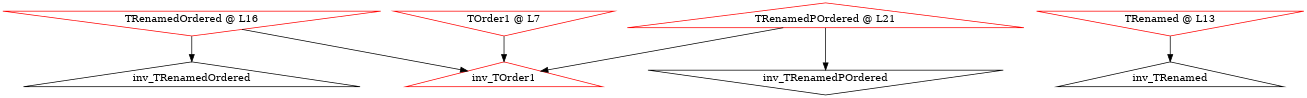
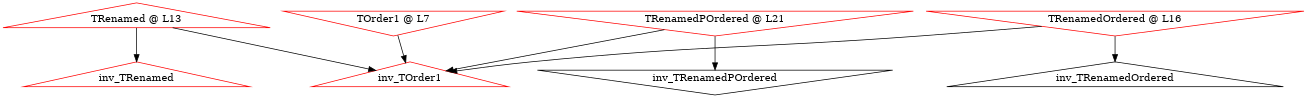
node "TRenamedPOrdered @ L21": shape triangle -> invtriangle
node "TRenamed @ L13": shape invtriangle -> triangle
edge "TRenamed @ L13" -> "inv_TOrder1": added
node "inv_TRenamed": color black -> red
